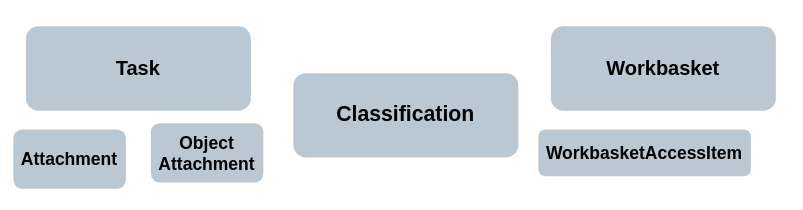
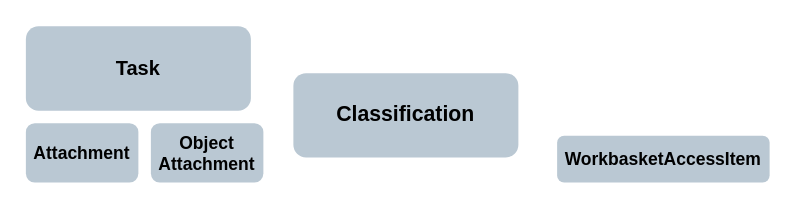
node "Workbasket": removed
node "WorkbasketAccessItem": moved (644, 153) -> (663, 159)
node "Attachment": moved (69, 159) -> (82, 153)
